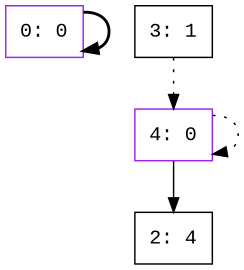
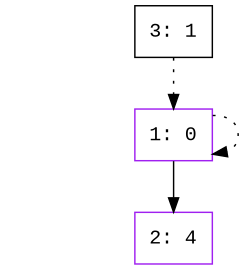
node "0: 0": removed
node "4: 0": label "4: 0" -> "1: 0"
node "2: 4": color black -> purple
